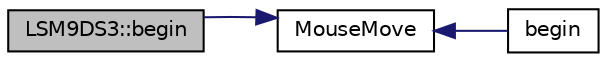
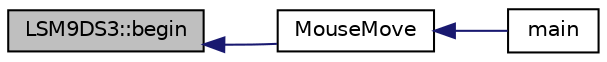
edge "LSM9DS3::begin" -> "MouseMove": reversed
node "begin": label "begin" -> "main"
